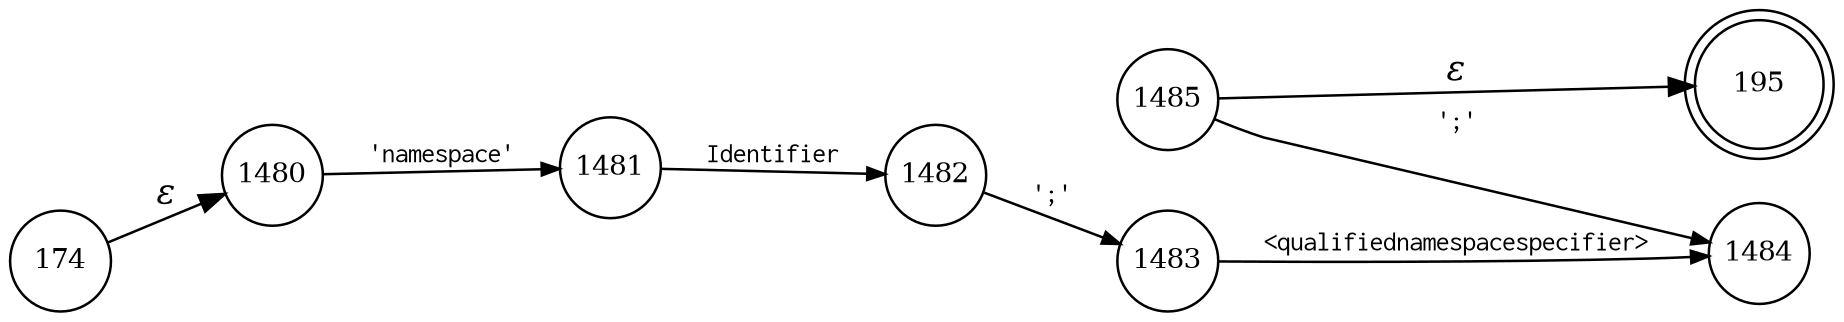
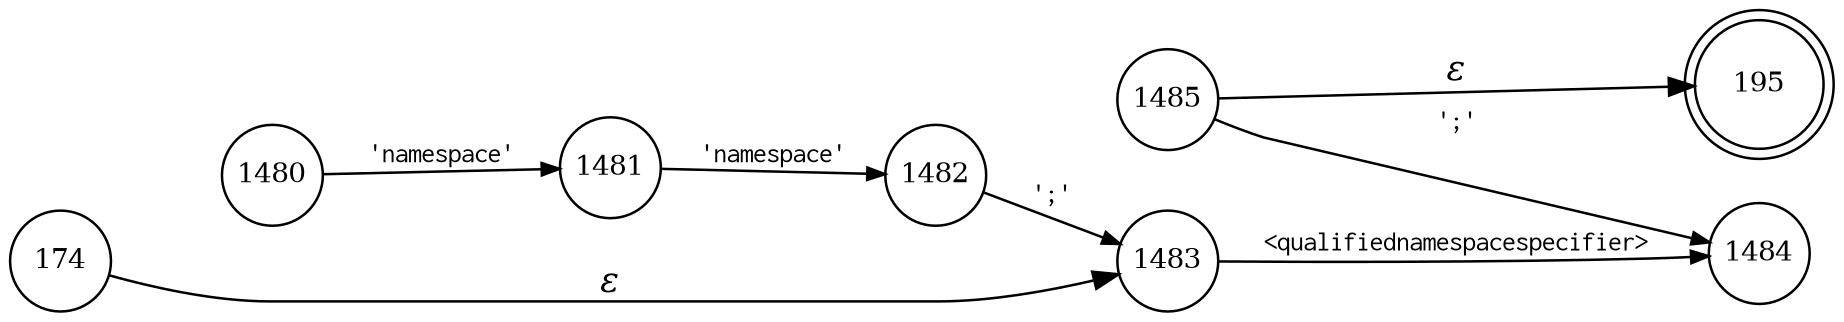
edge "1481" -> "1482": label "Identifier" -> "'namespace'"
edge "174" -> "1480": now "174" -> "1483"
